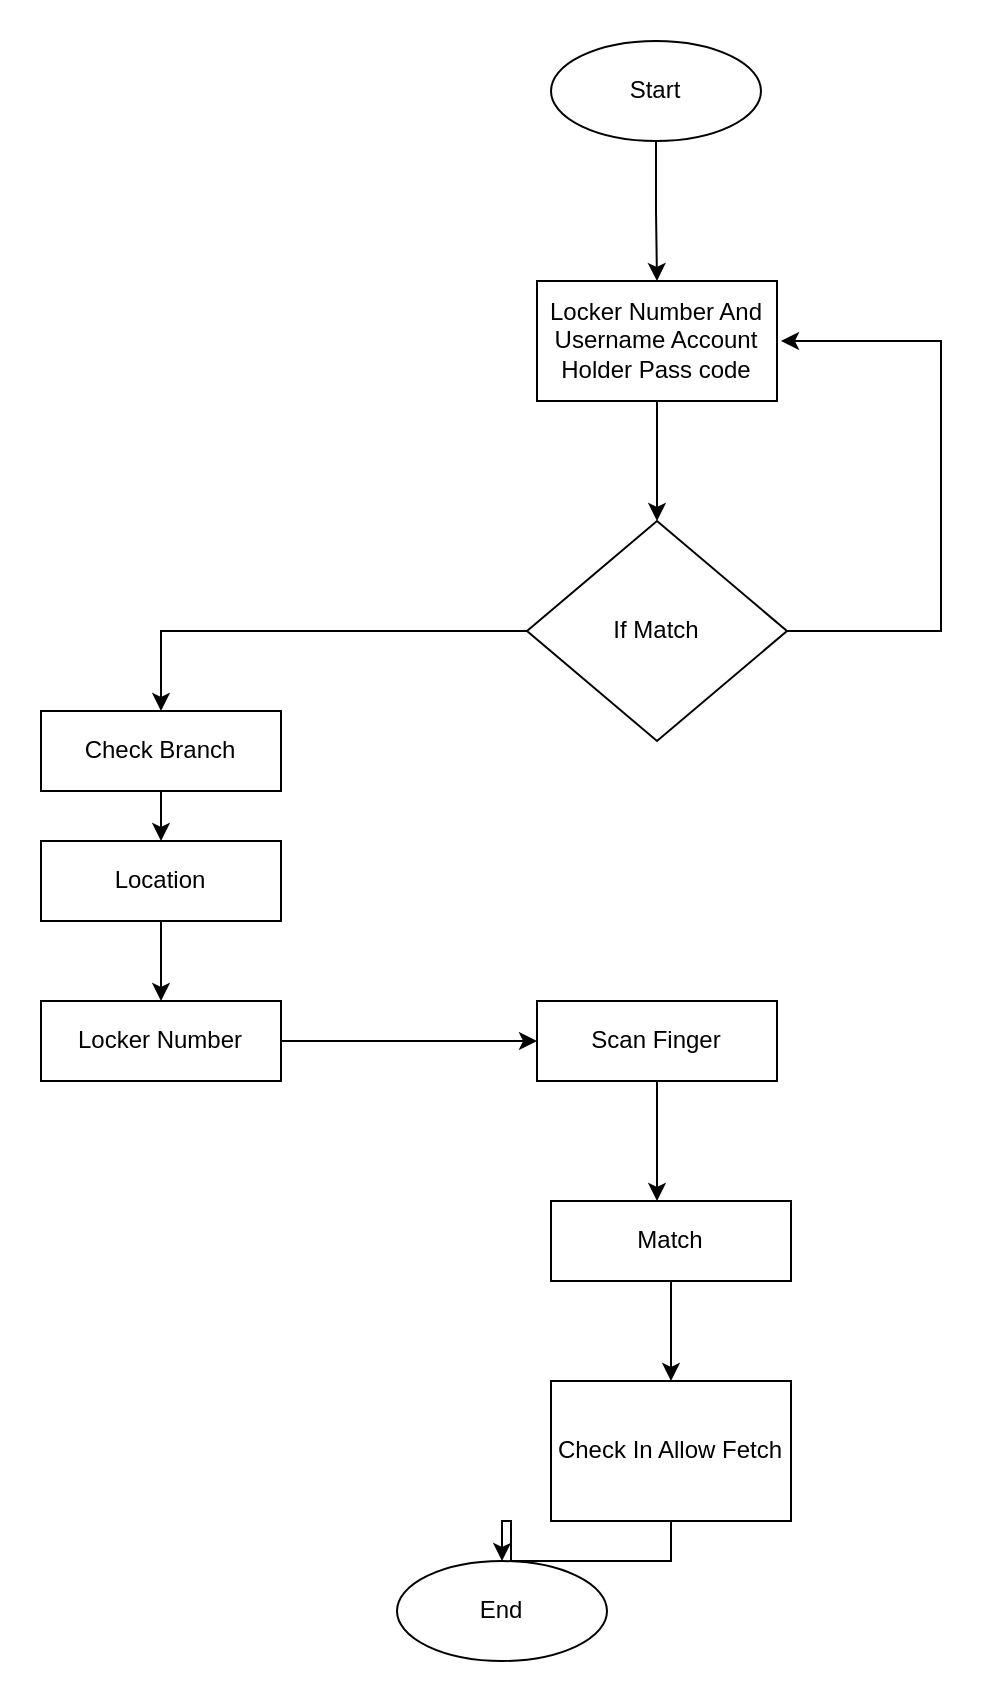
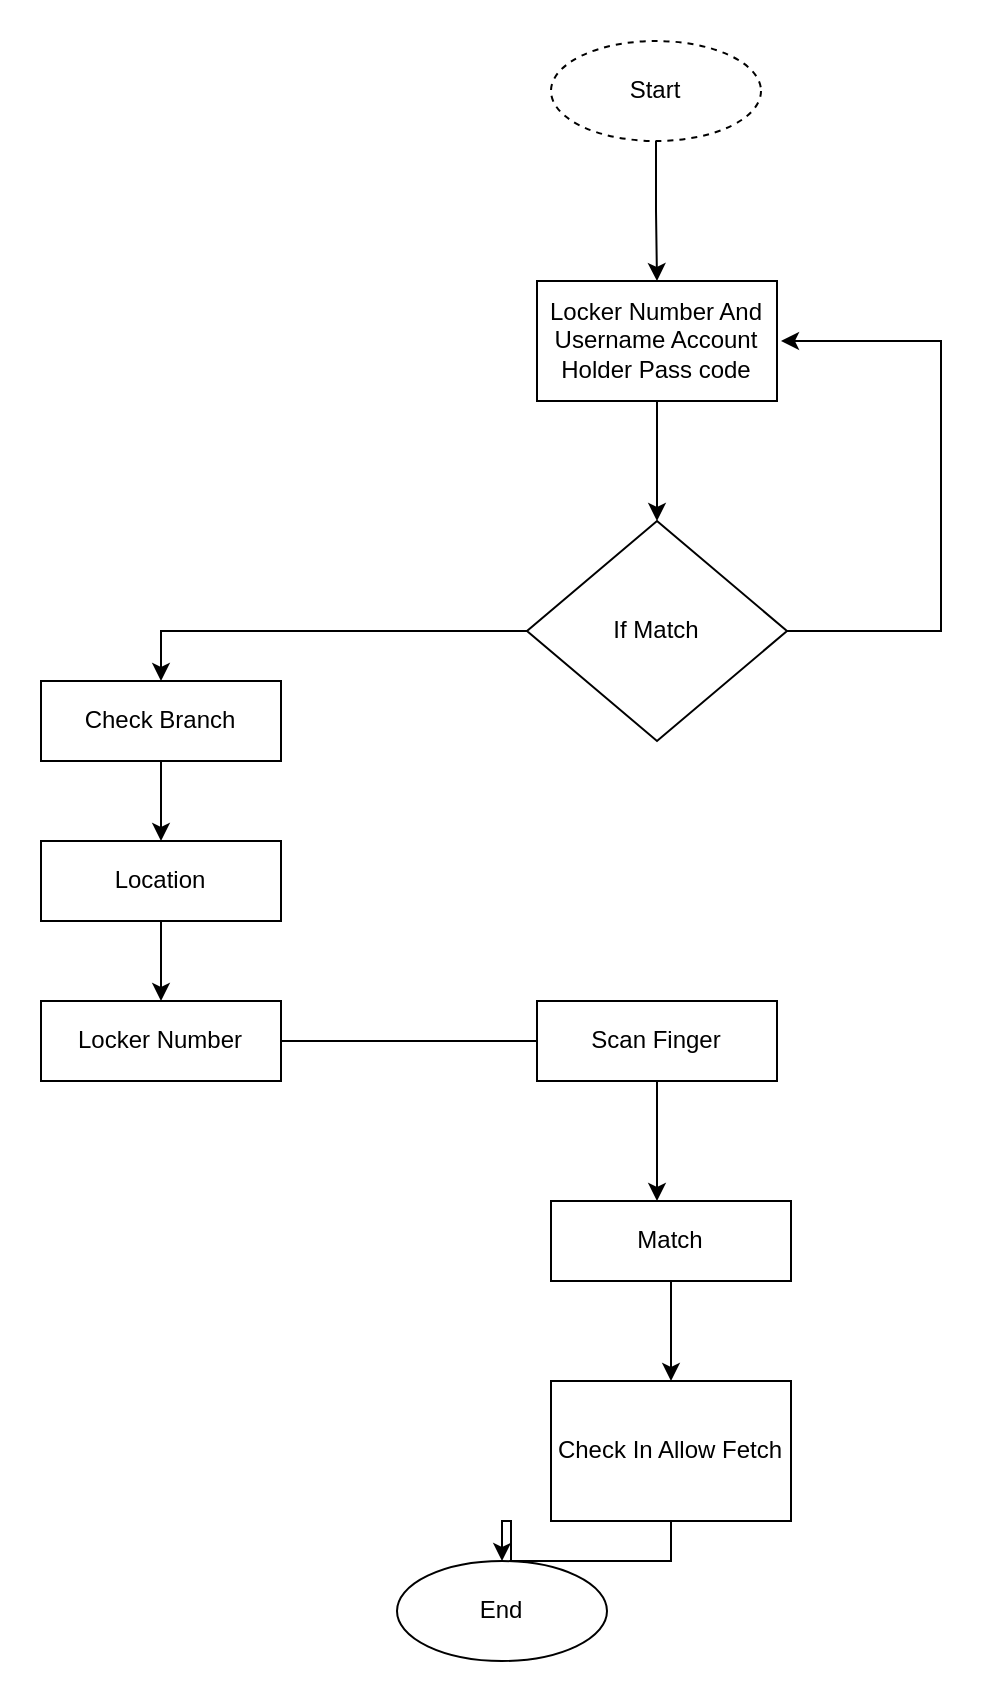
node "Start": style solid -> dashed
node "Check Branch": moved (161, 751) -> (161, 721)
edge "Locker Number" -> "Scan Finger": arrowhead classic -> none
